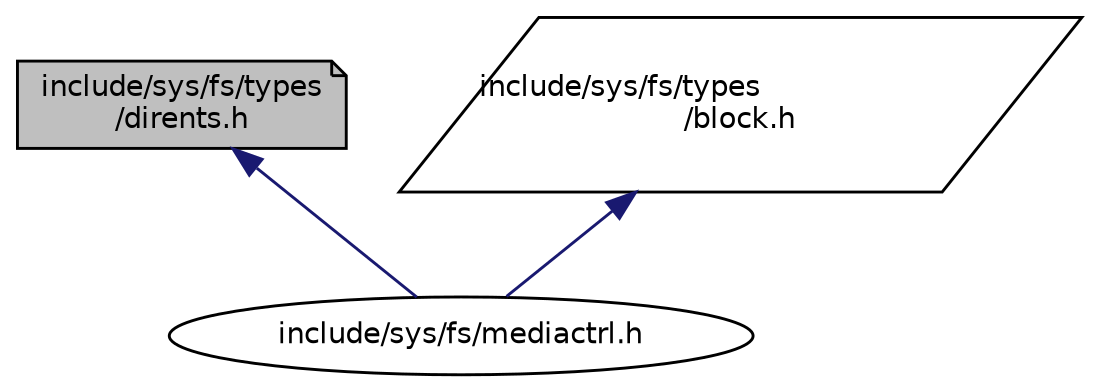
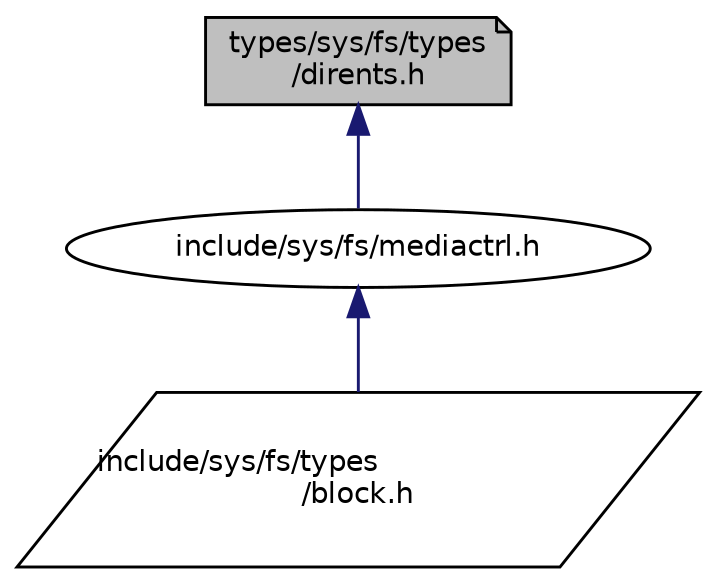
node "include/sys/fs/types /dirents.h": label "include/sys/fs/types /dirents.h" -> "types/sys/fs/types /dirents.h"
edge "include/sys/fs/mediactrl.h" -> "include/sys/fs/types /block.h": reversed
